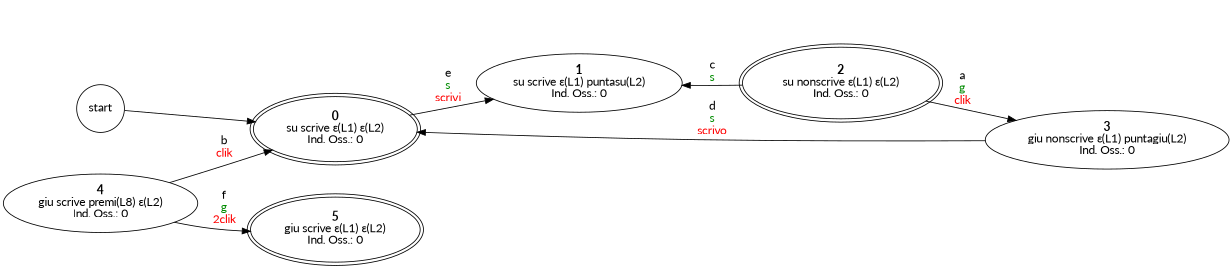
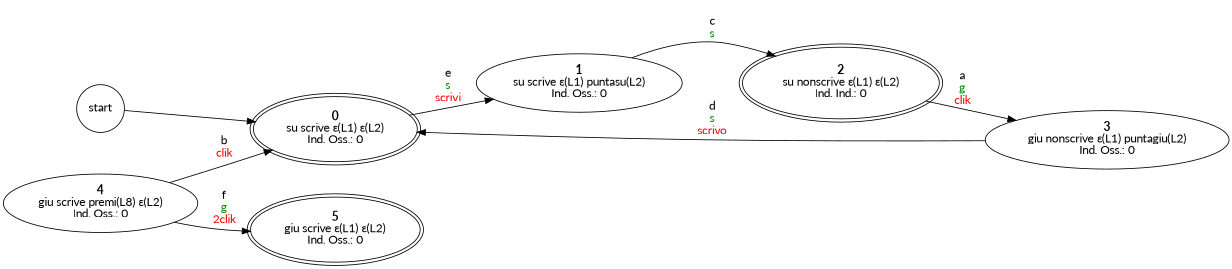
edge "2" -> "1": reversed
node "2": text "Ind. Oss.: 0" -> "Ind. Ind.: 0"
